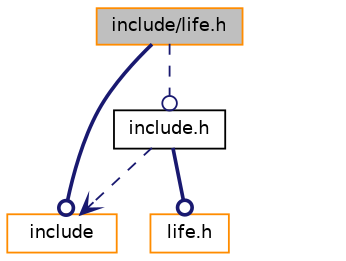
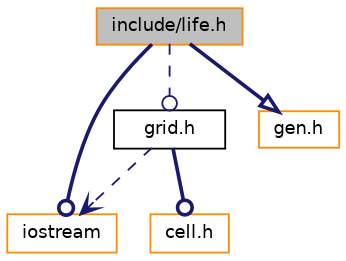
node "include.h": label "include.h" -> "grid.h"
node "gen.h": added
node "include": label "include" -> "iostream"
node "life.h": label "life.h" -> "cell.h"
